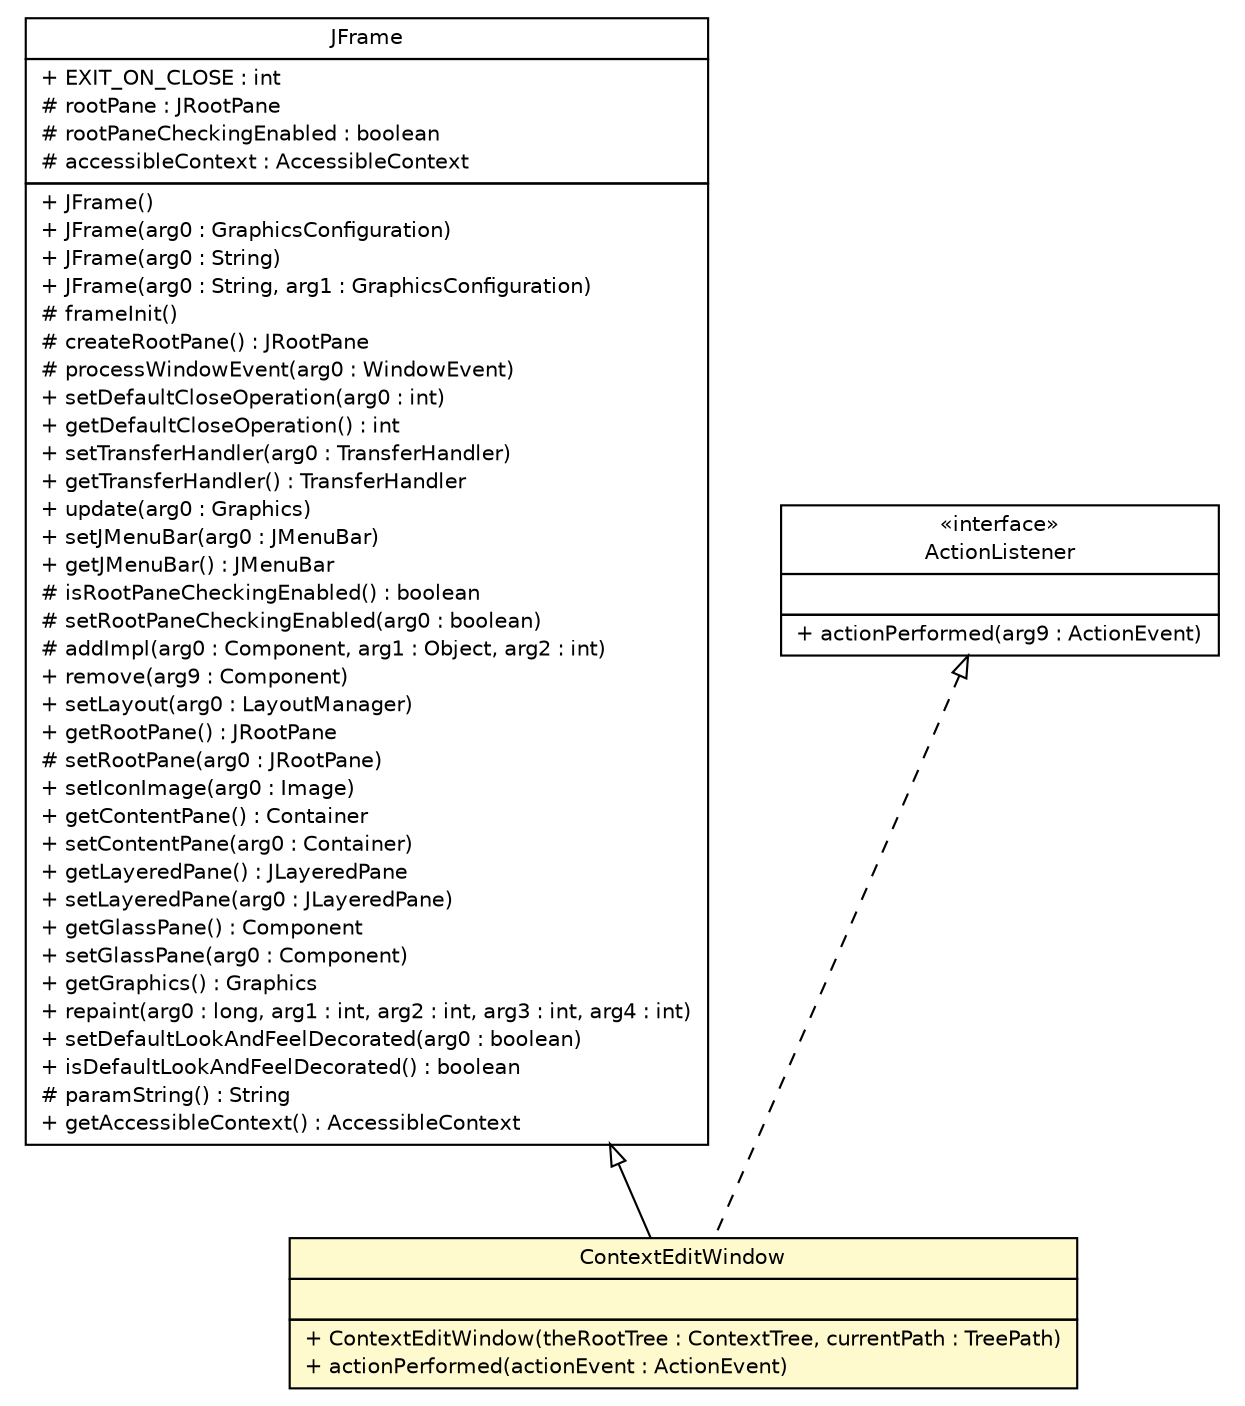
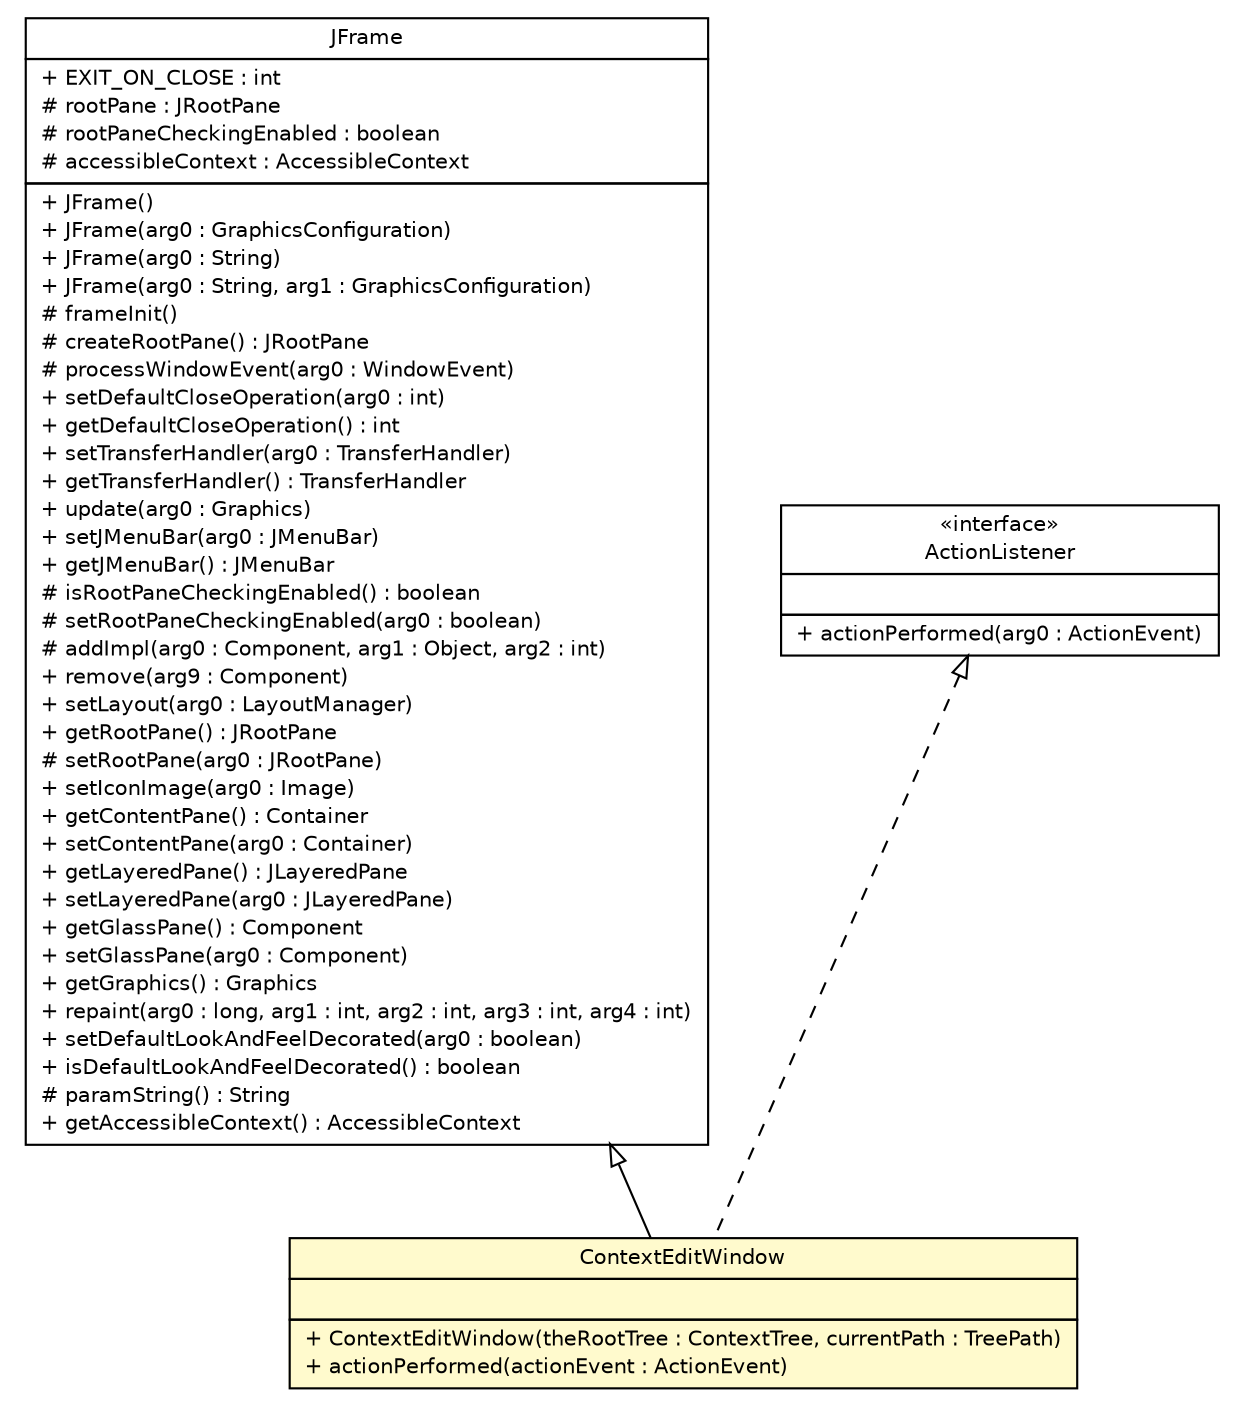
node "ActionListener": text "+ actionPerformed(arg9 : ActionEvent)" -> "+ actionPerformed(arg0 : ActionEvent)"
